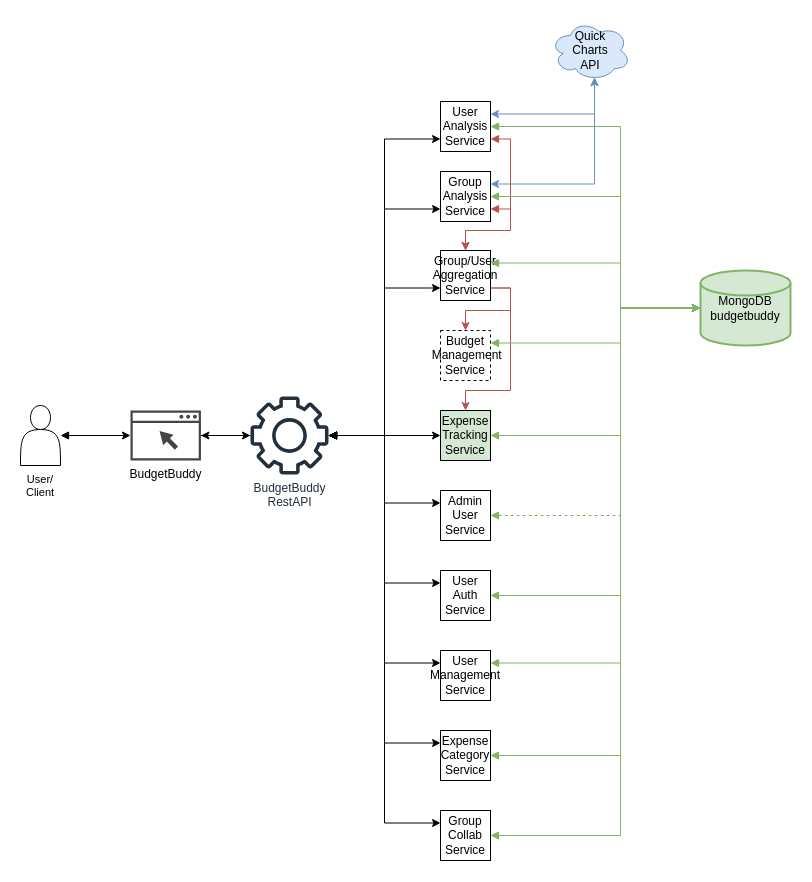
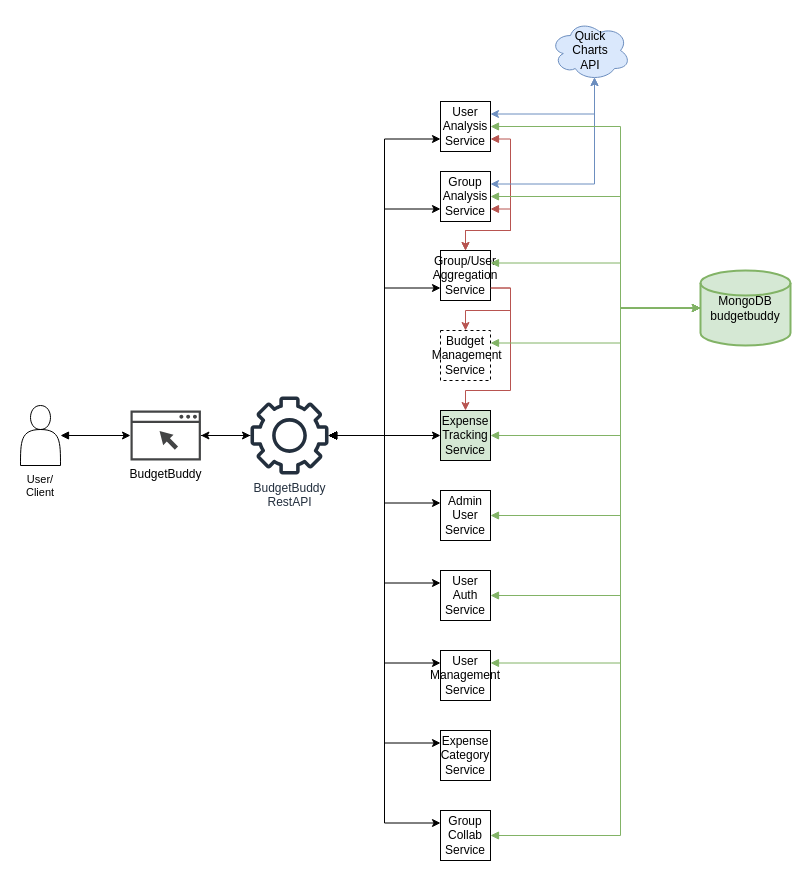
edge "MongoDB budgetbuddy" -- "Admin User Service": style dashed -> solid
edge "MongoDB budgetbuddy" -- "Expense Category Service": removed
